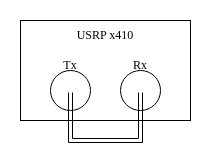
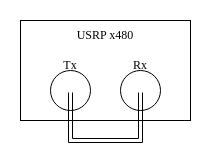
node "USRP x410": label "USRP x410" -> "USRP x480"
